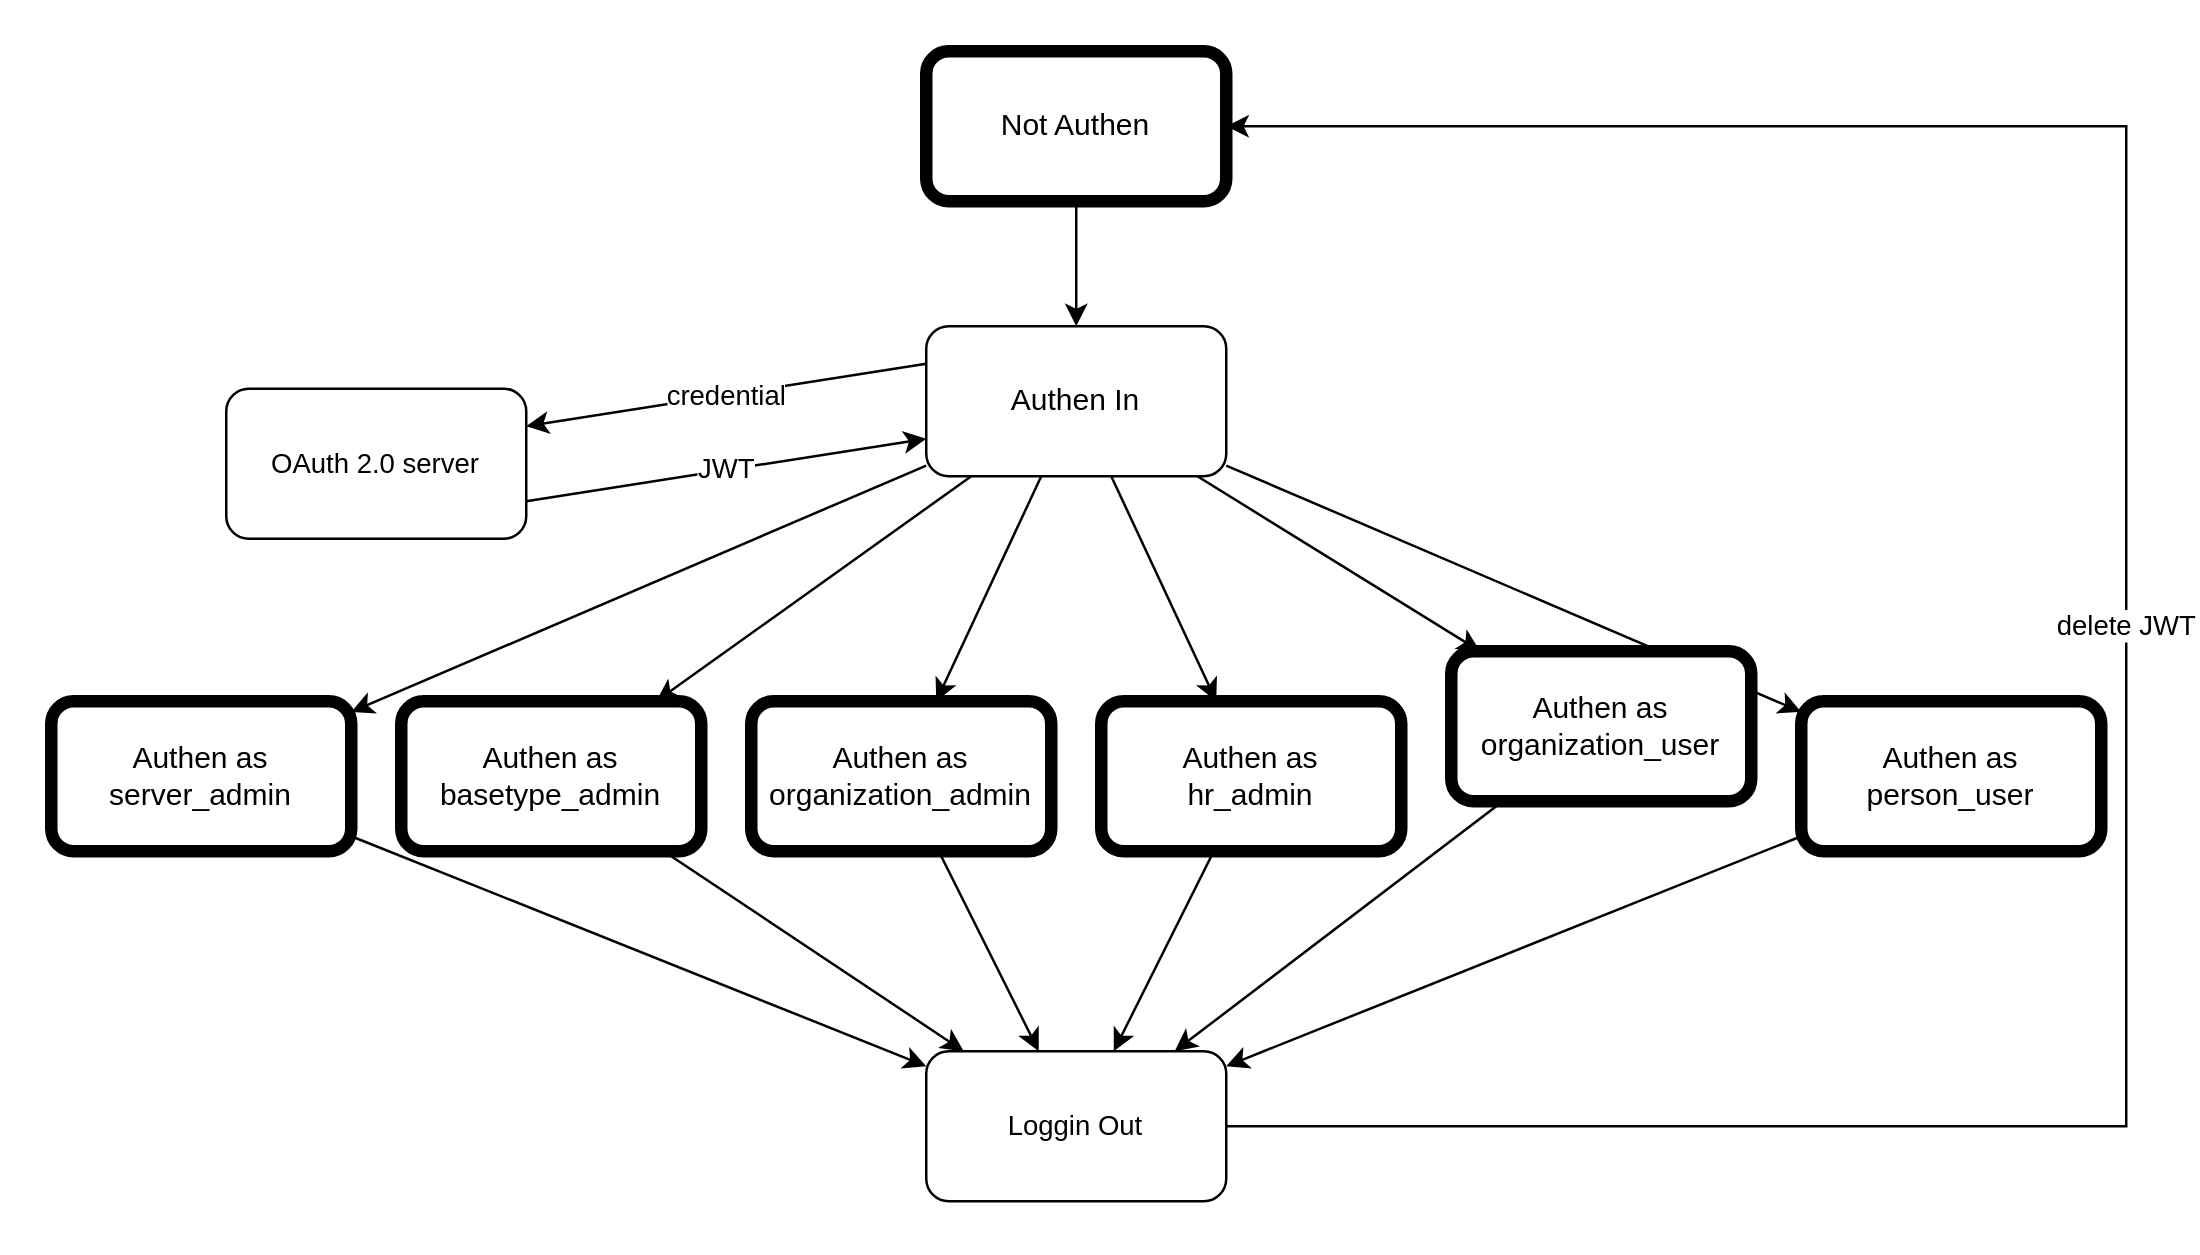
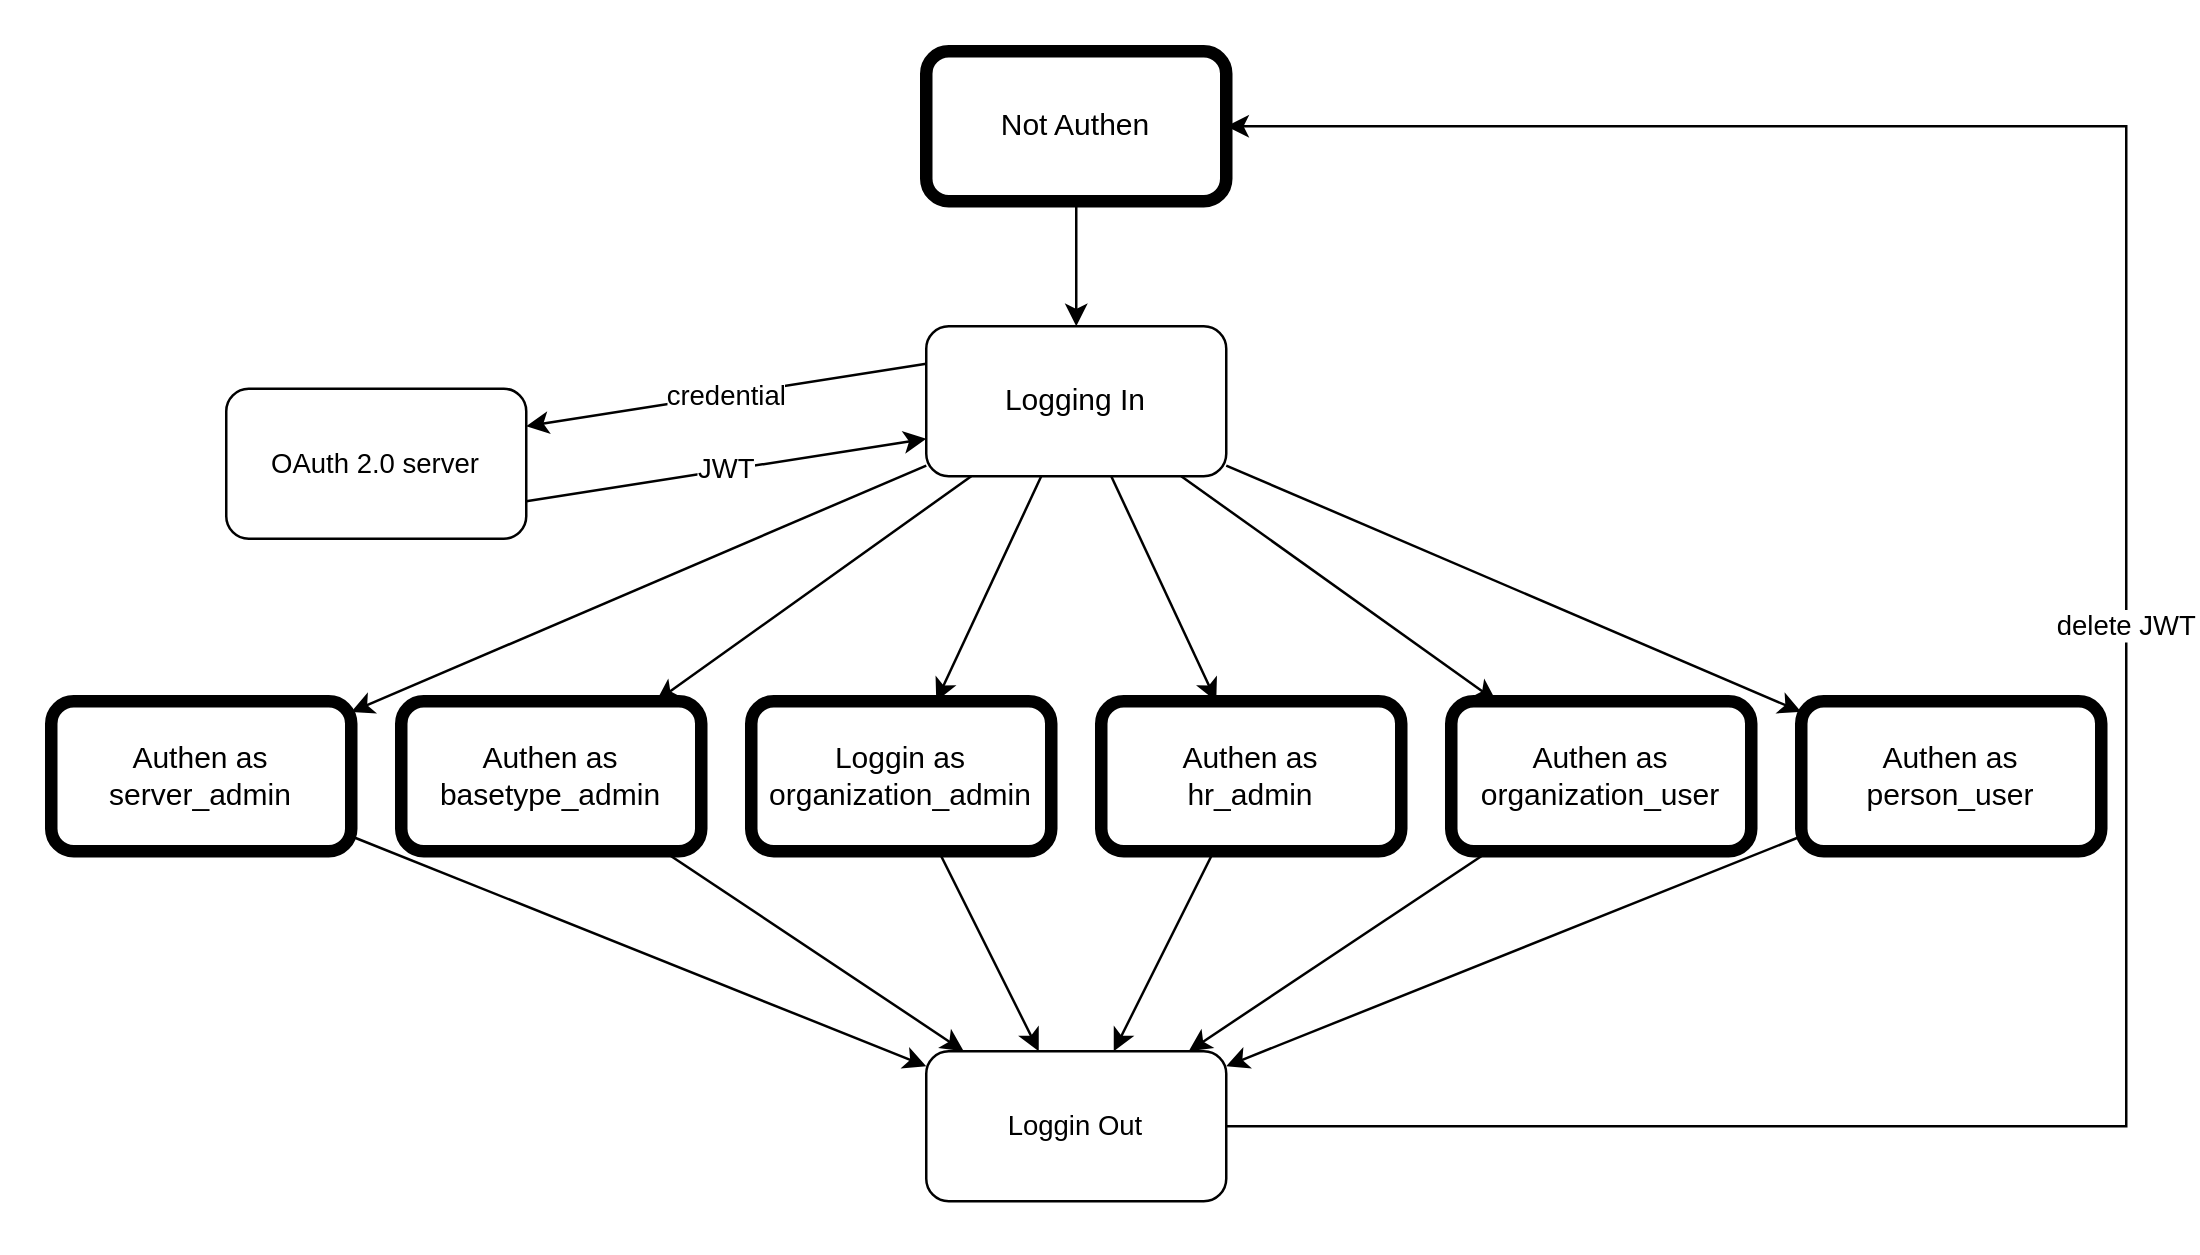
node "Authen In": label "Authen In" -> "Logging In"
node "Authen as organization_user": moved (1601, 726) -> (1601, 776)
node "Authen as organization_admin": label "Authen as organization_admin" -> "Loggin as organization_admin"
